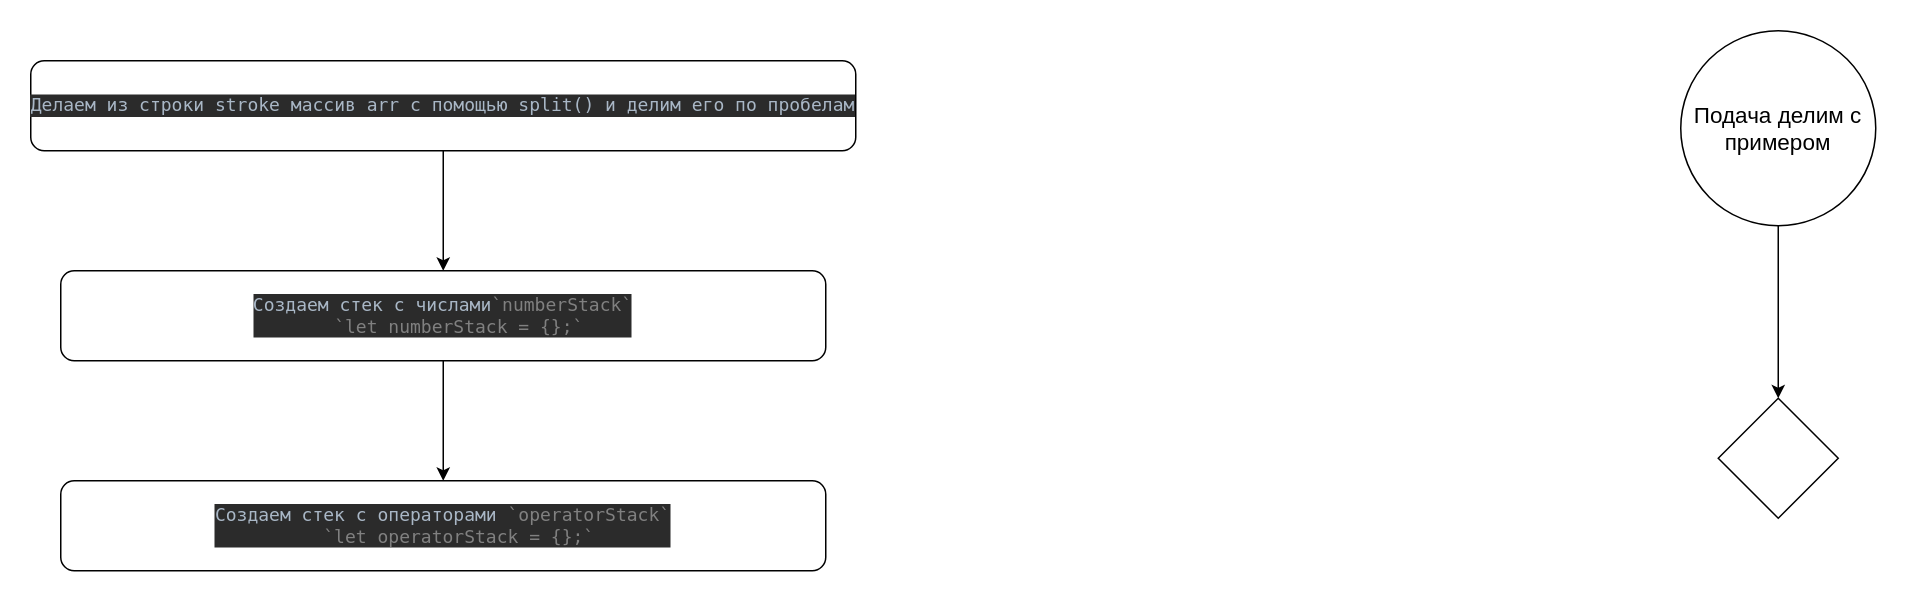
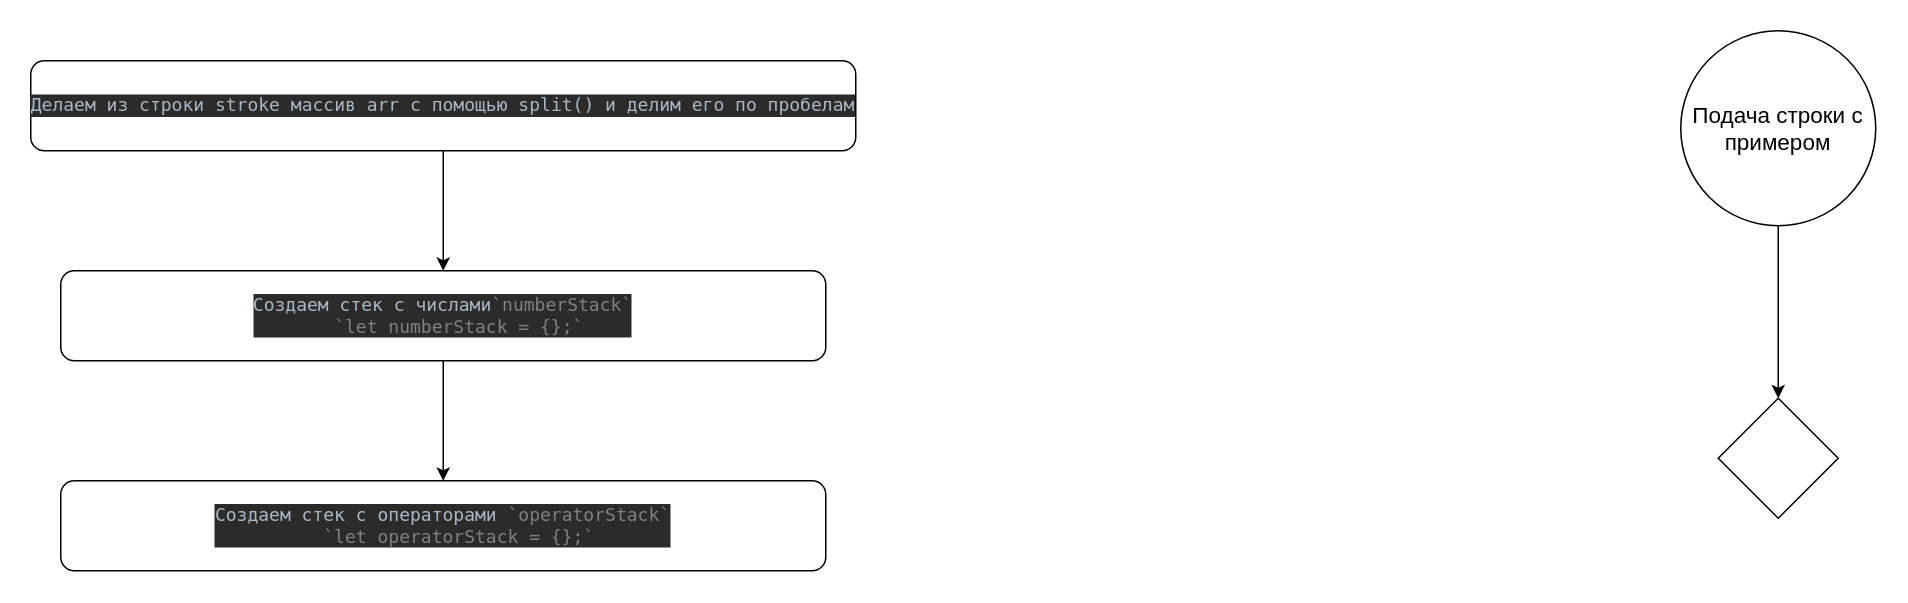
node "Подача делим с примером": label "Подача делим с примером" -> "Подача строки с примером"
